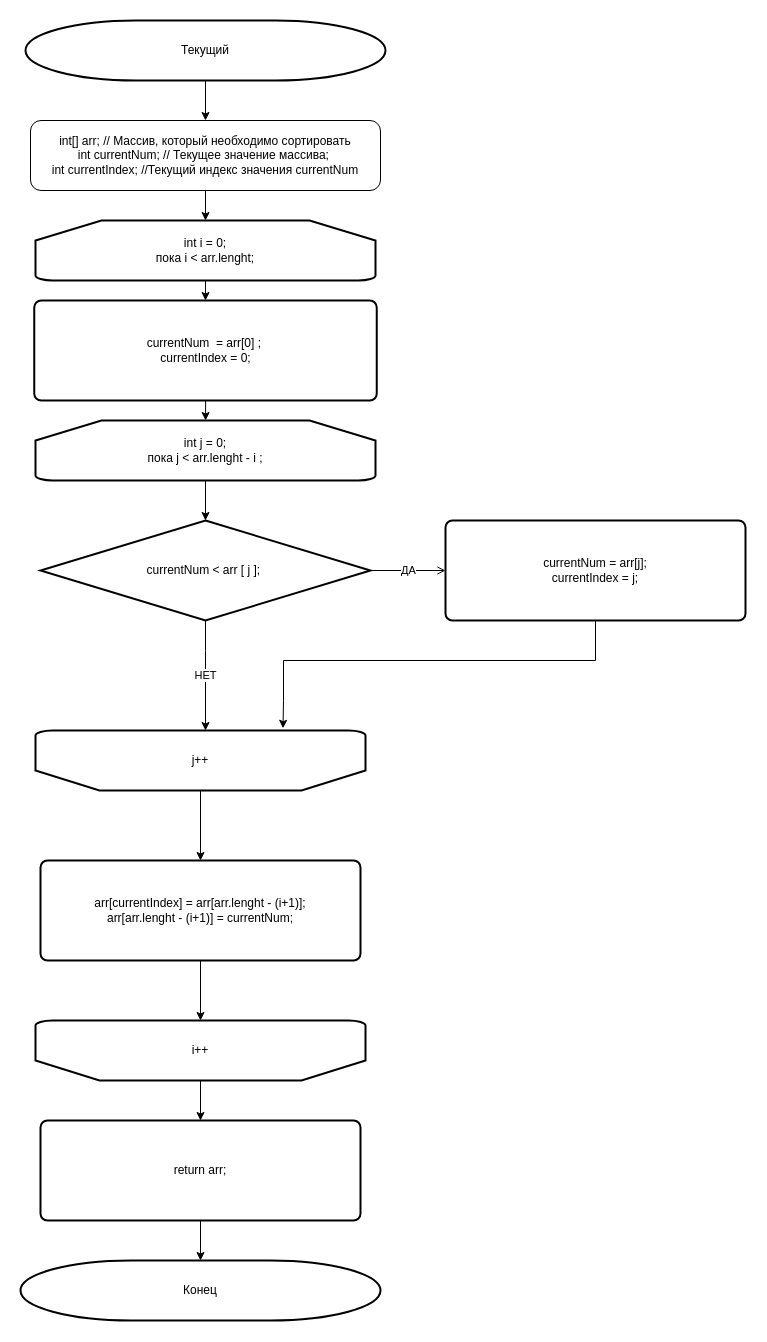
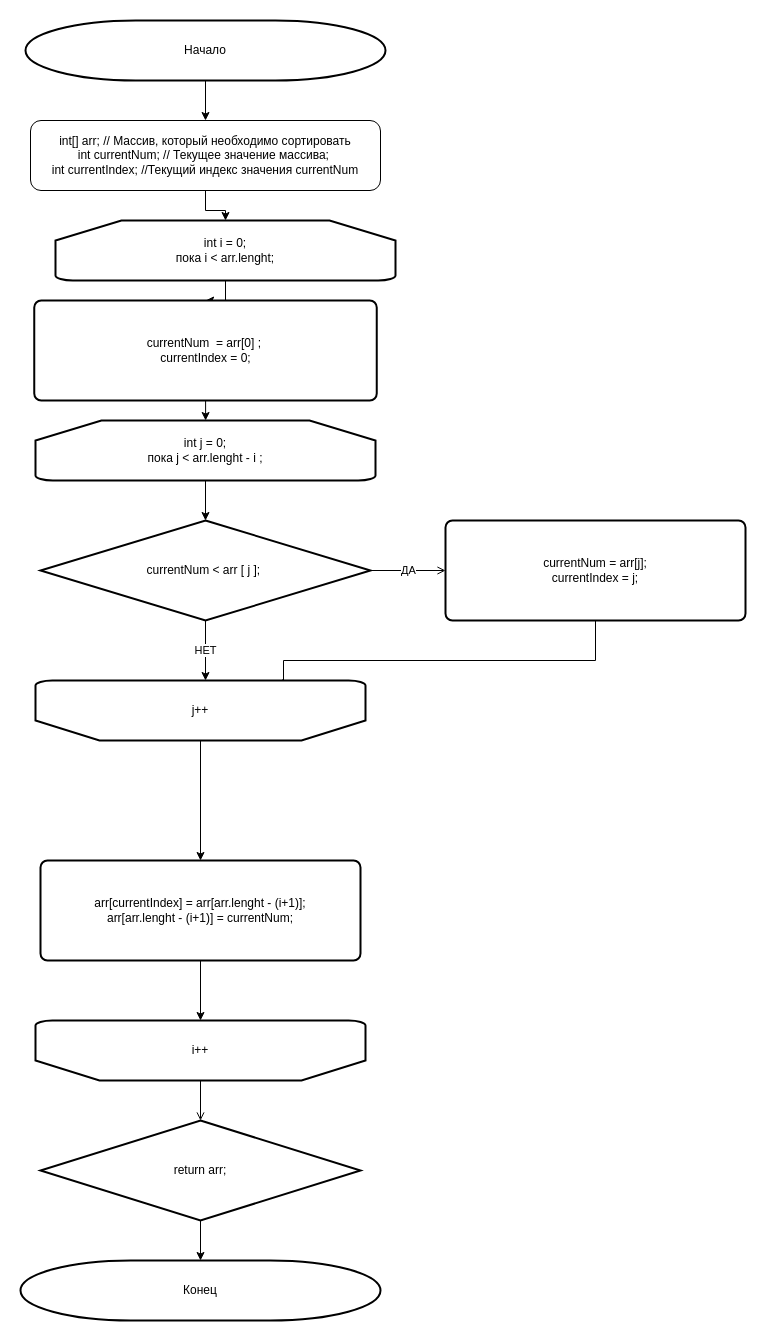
node "Текущий": label "Текущий" -> "Начало"
node "int i = 0; пока i < arr.lenght;": moved (206, 251) -> (226, 251)
node "j++": moved (201, 761) -> (201, 711)
edge "i++" -> "return arr;": arrowhead classic -> open
node "return arr;": shape rounded rectangle -> diamond
